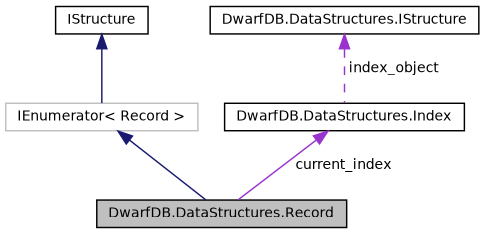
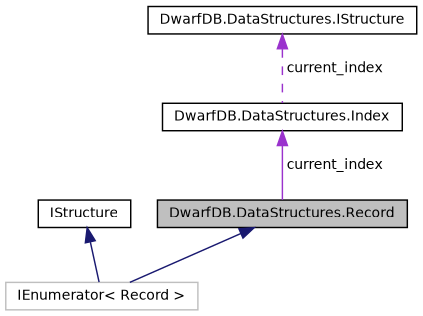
edge "DwarfDB.DataStructures.Index" -> "DwarfDB.DataStructures.IStructure": label " index_object" -> " current_index"
edge "DwarfDB.DataStructures.Record" -> "IEnumerator< Record >": reversed
